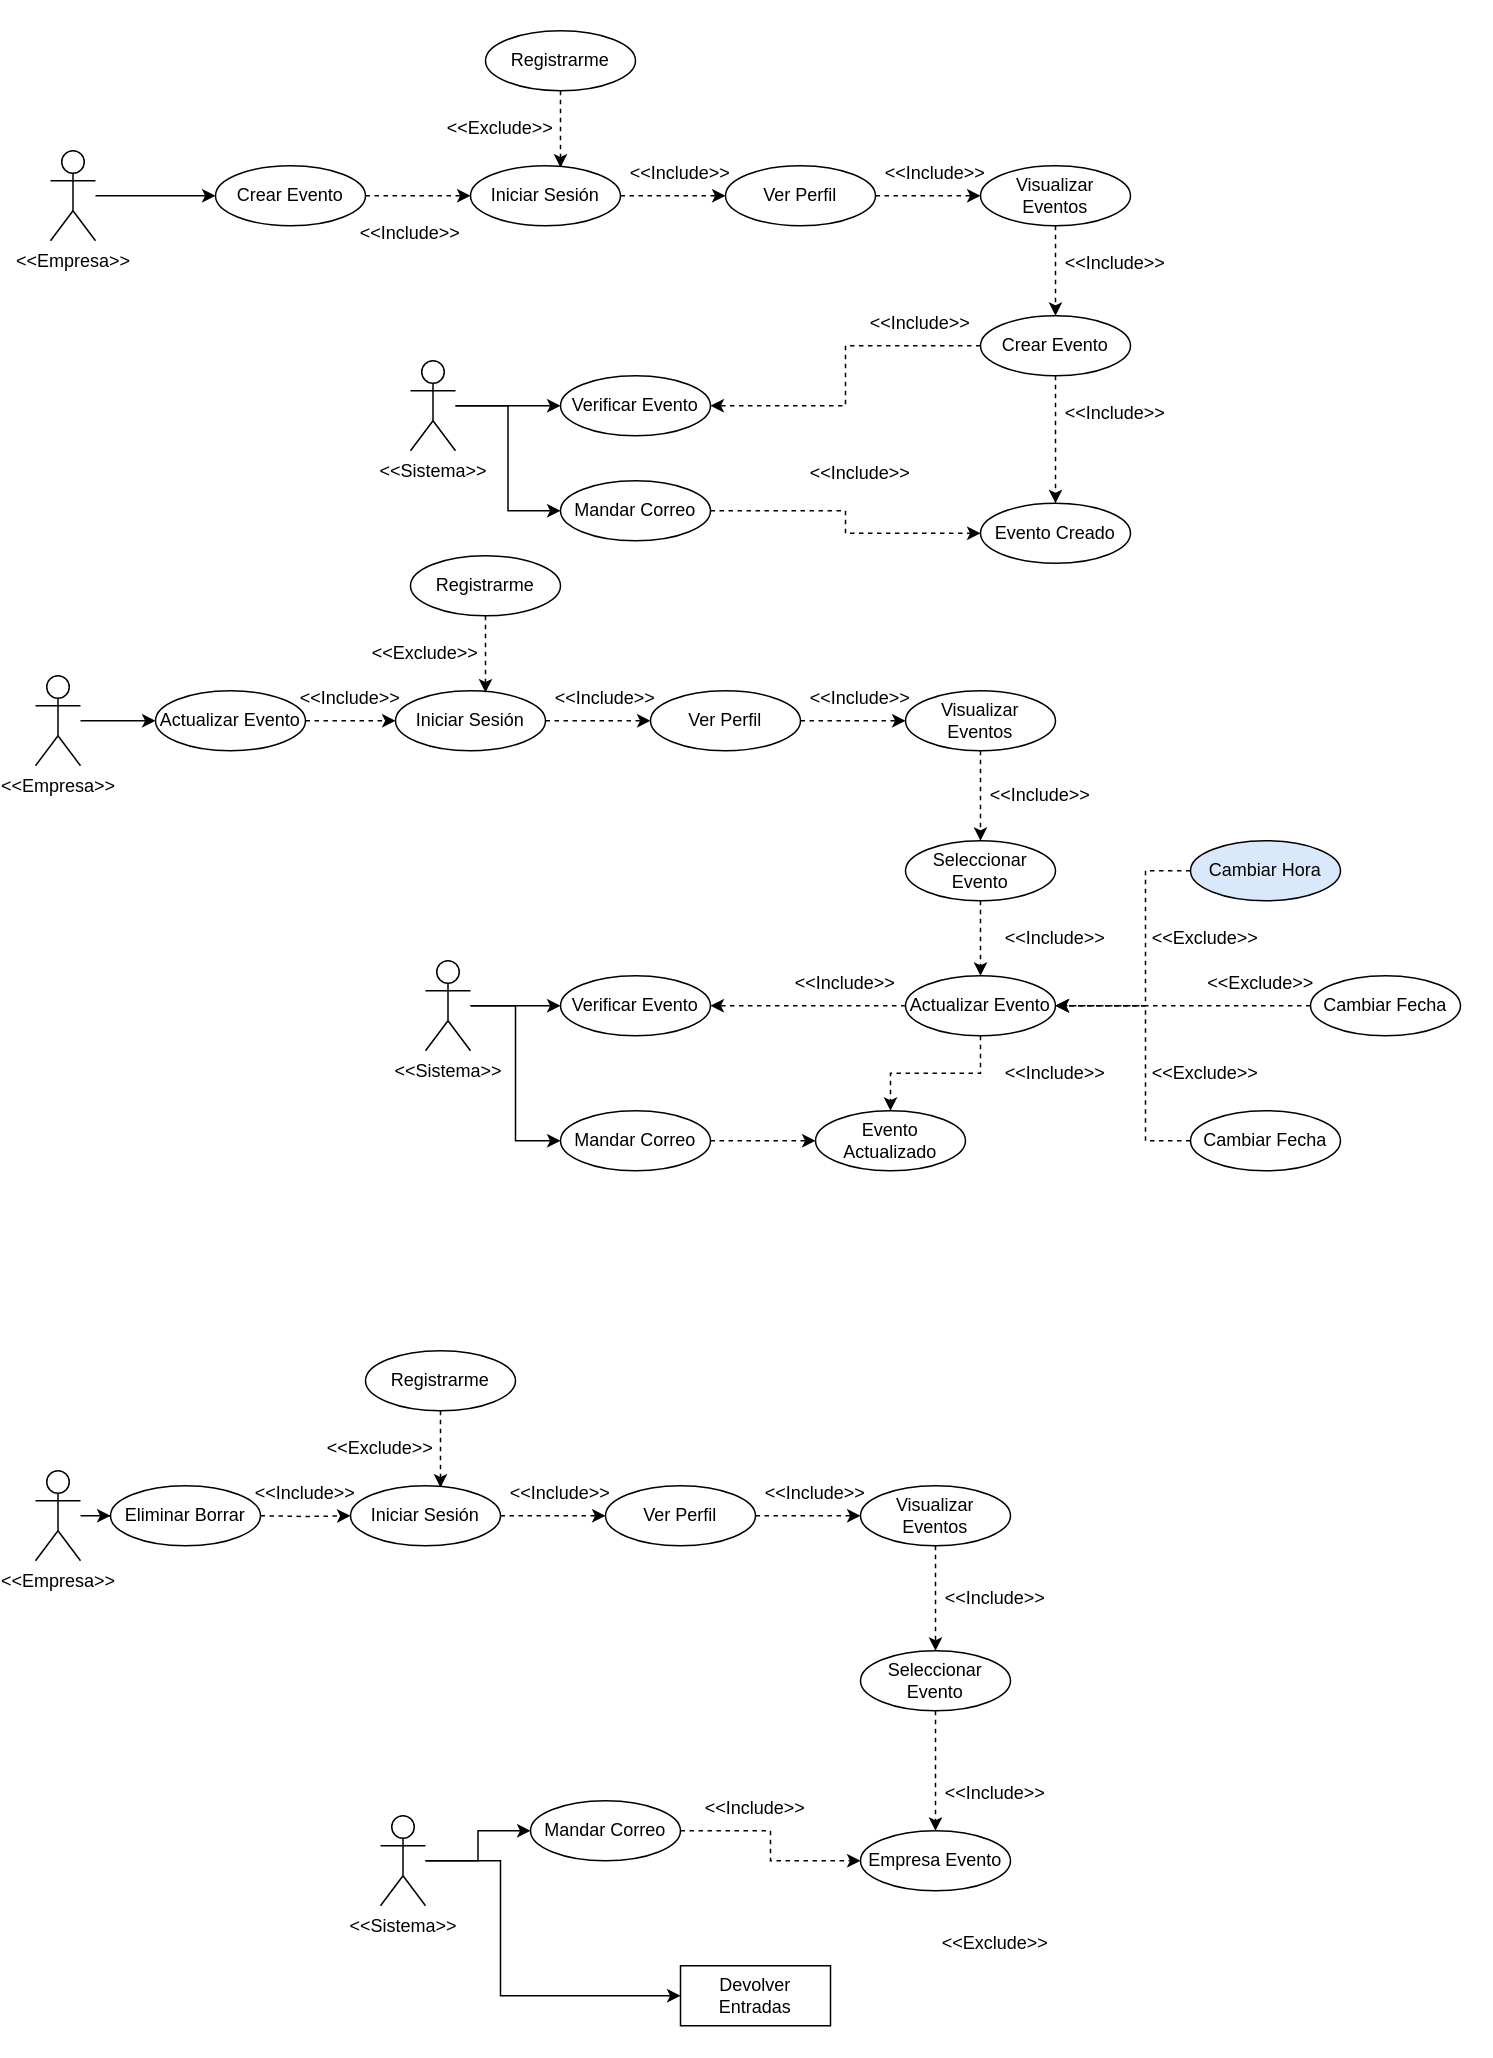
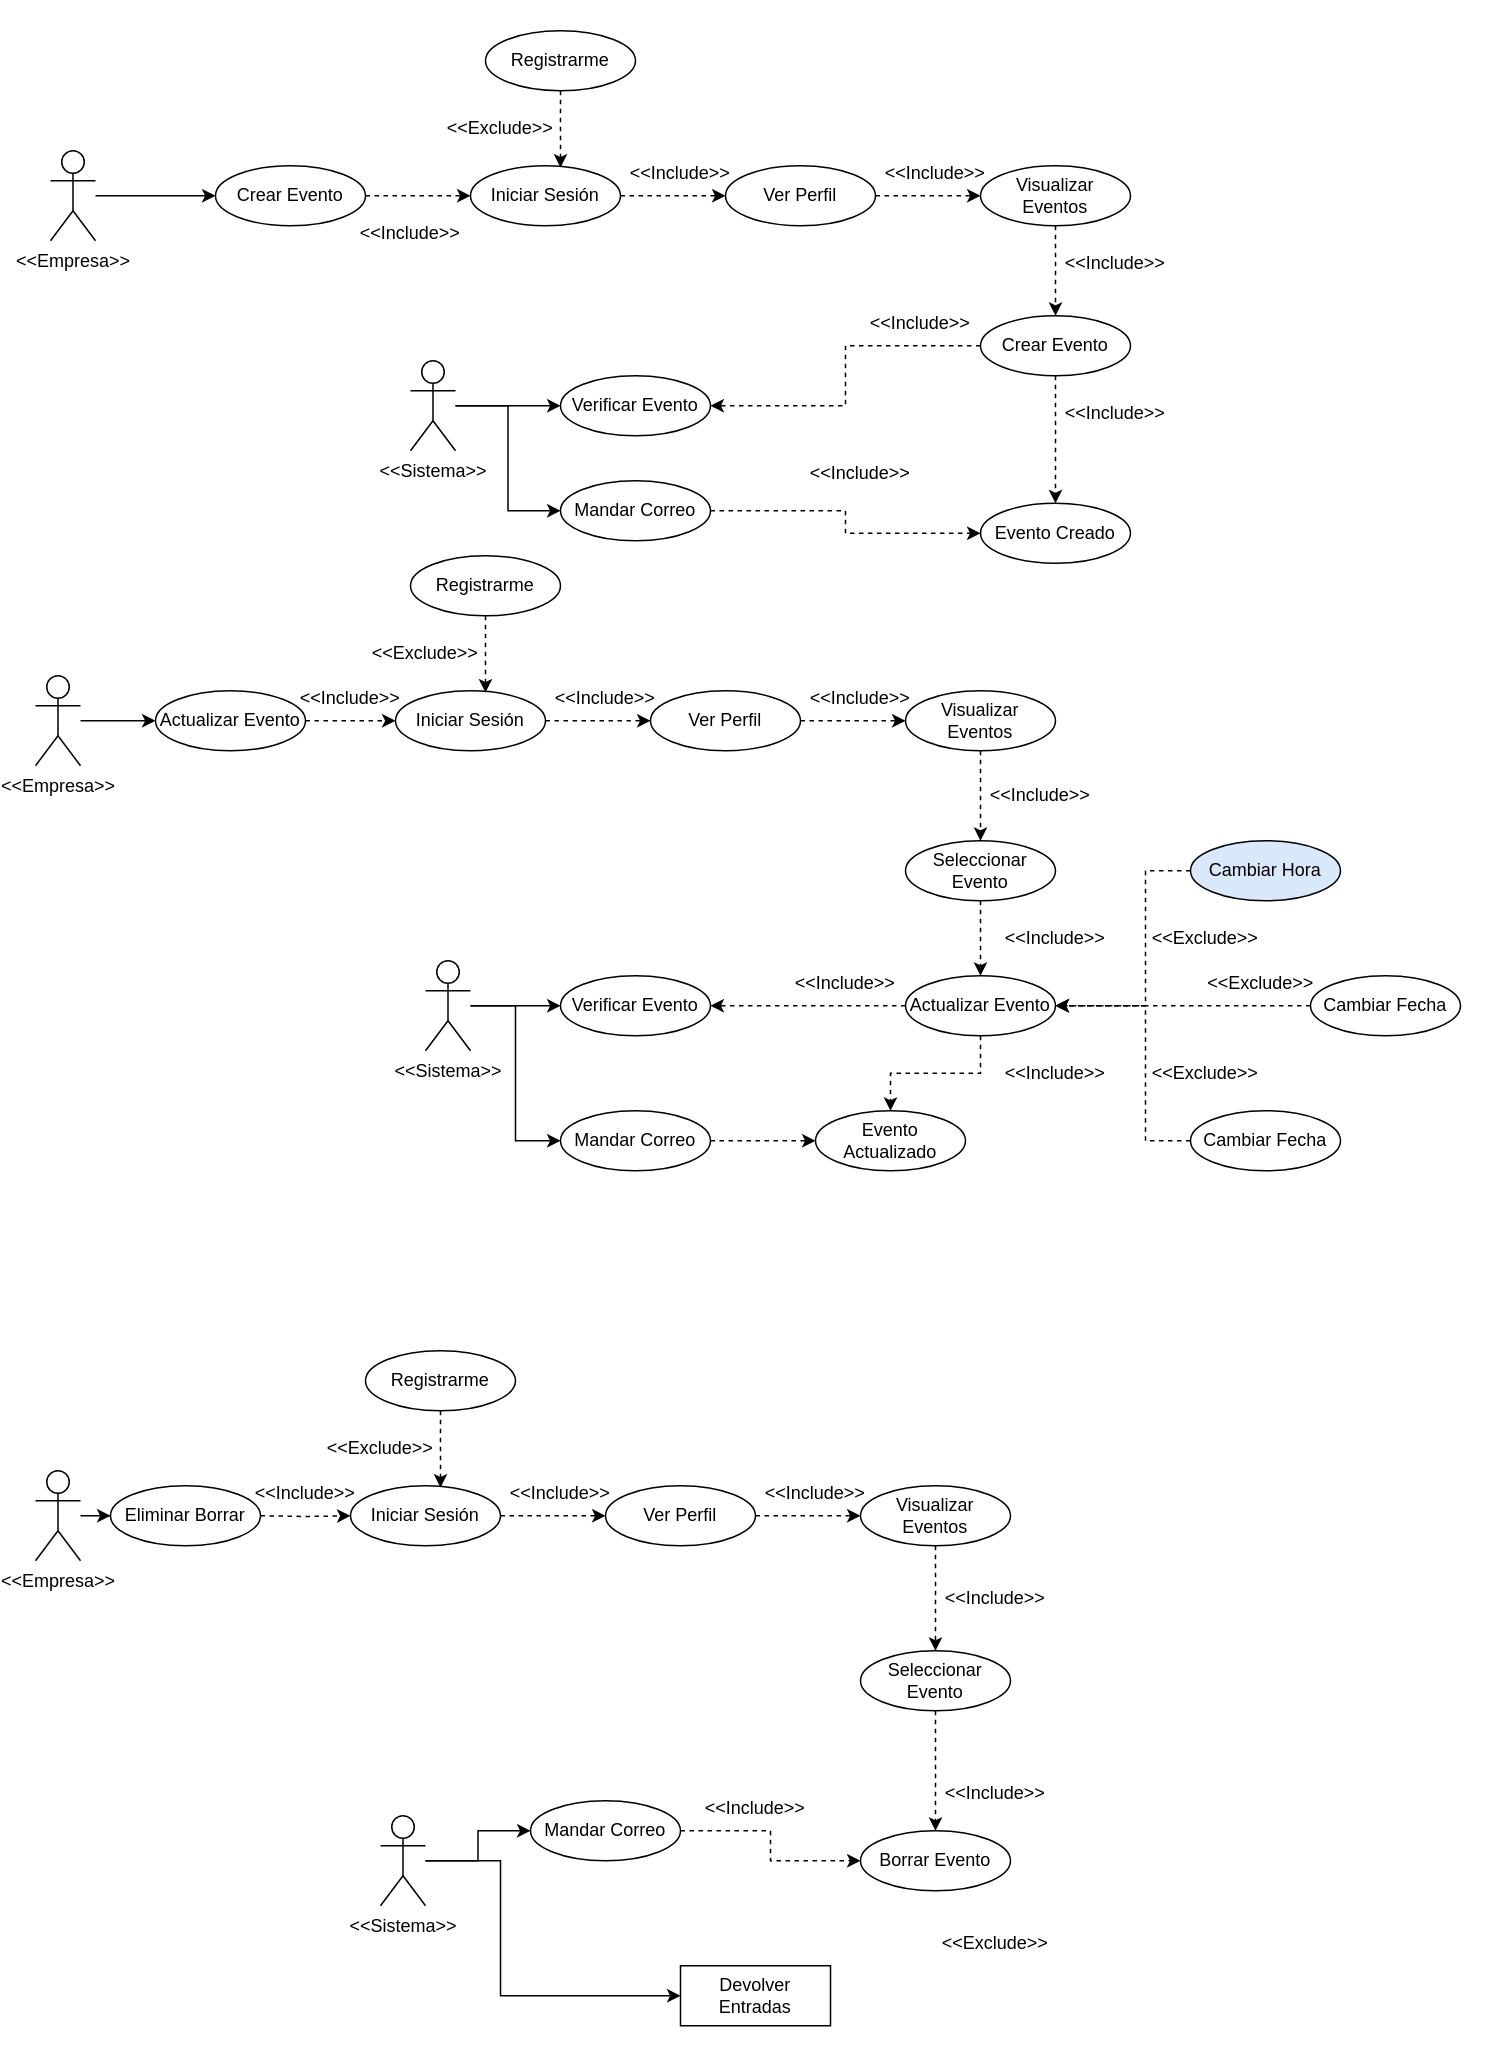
node "Empresa Evento": label "Empresa Evento" -> "Borrar Evento"
